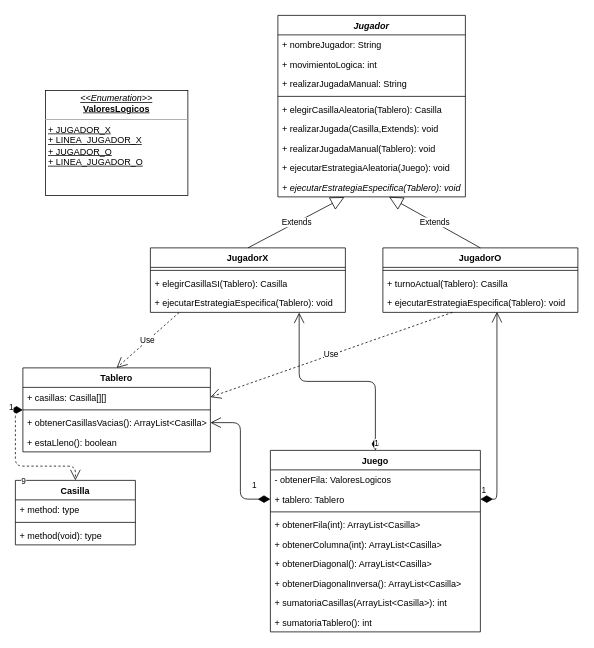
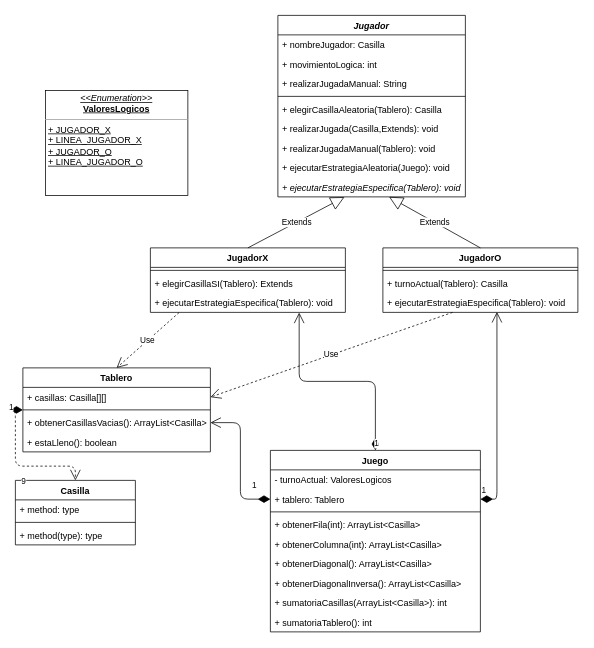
node "+ nombreJugador: String": label "+ nombreJugador: String" -> "+ nombreJugador: Casilla"
node "+ elegirCasillaSI(Tablero): Casilla": label "+ elegirCasillaSI(Tablero): Casilla" -> "+ elegirCasillaSI(Tablero): Extends"
node "- obtenerFila: ValoresLogicos": label "- obtenerFila: ValoresLogicos" -> "- turnoActual: ValoresLogicos"
node "+ method(void): type": label "+ method(void): type" -> "+ method(type): type"
